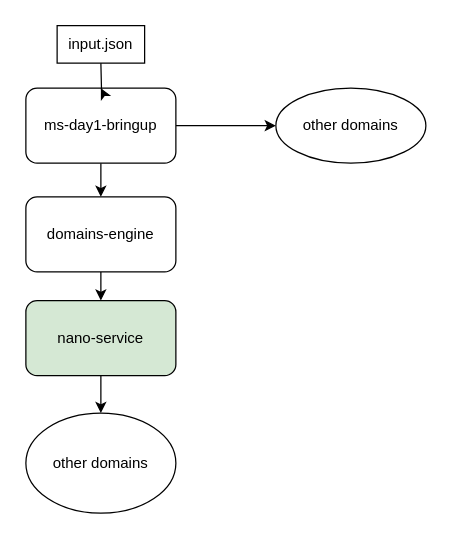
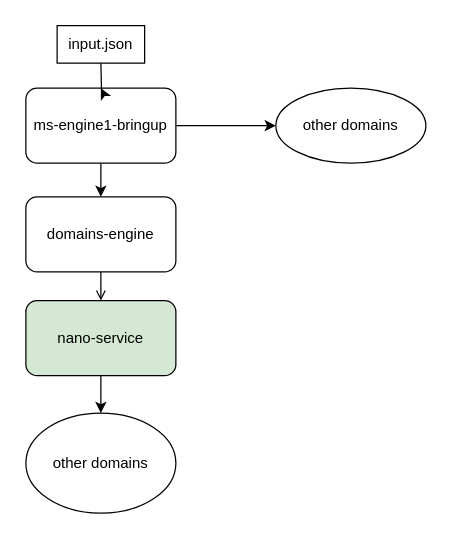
node "ms-day1-bringup": label "ms-day1-bringup" -> "ms-engine1-bringup"
edge "domains-engine" -> "nano-service": arrowhead classic -> open
